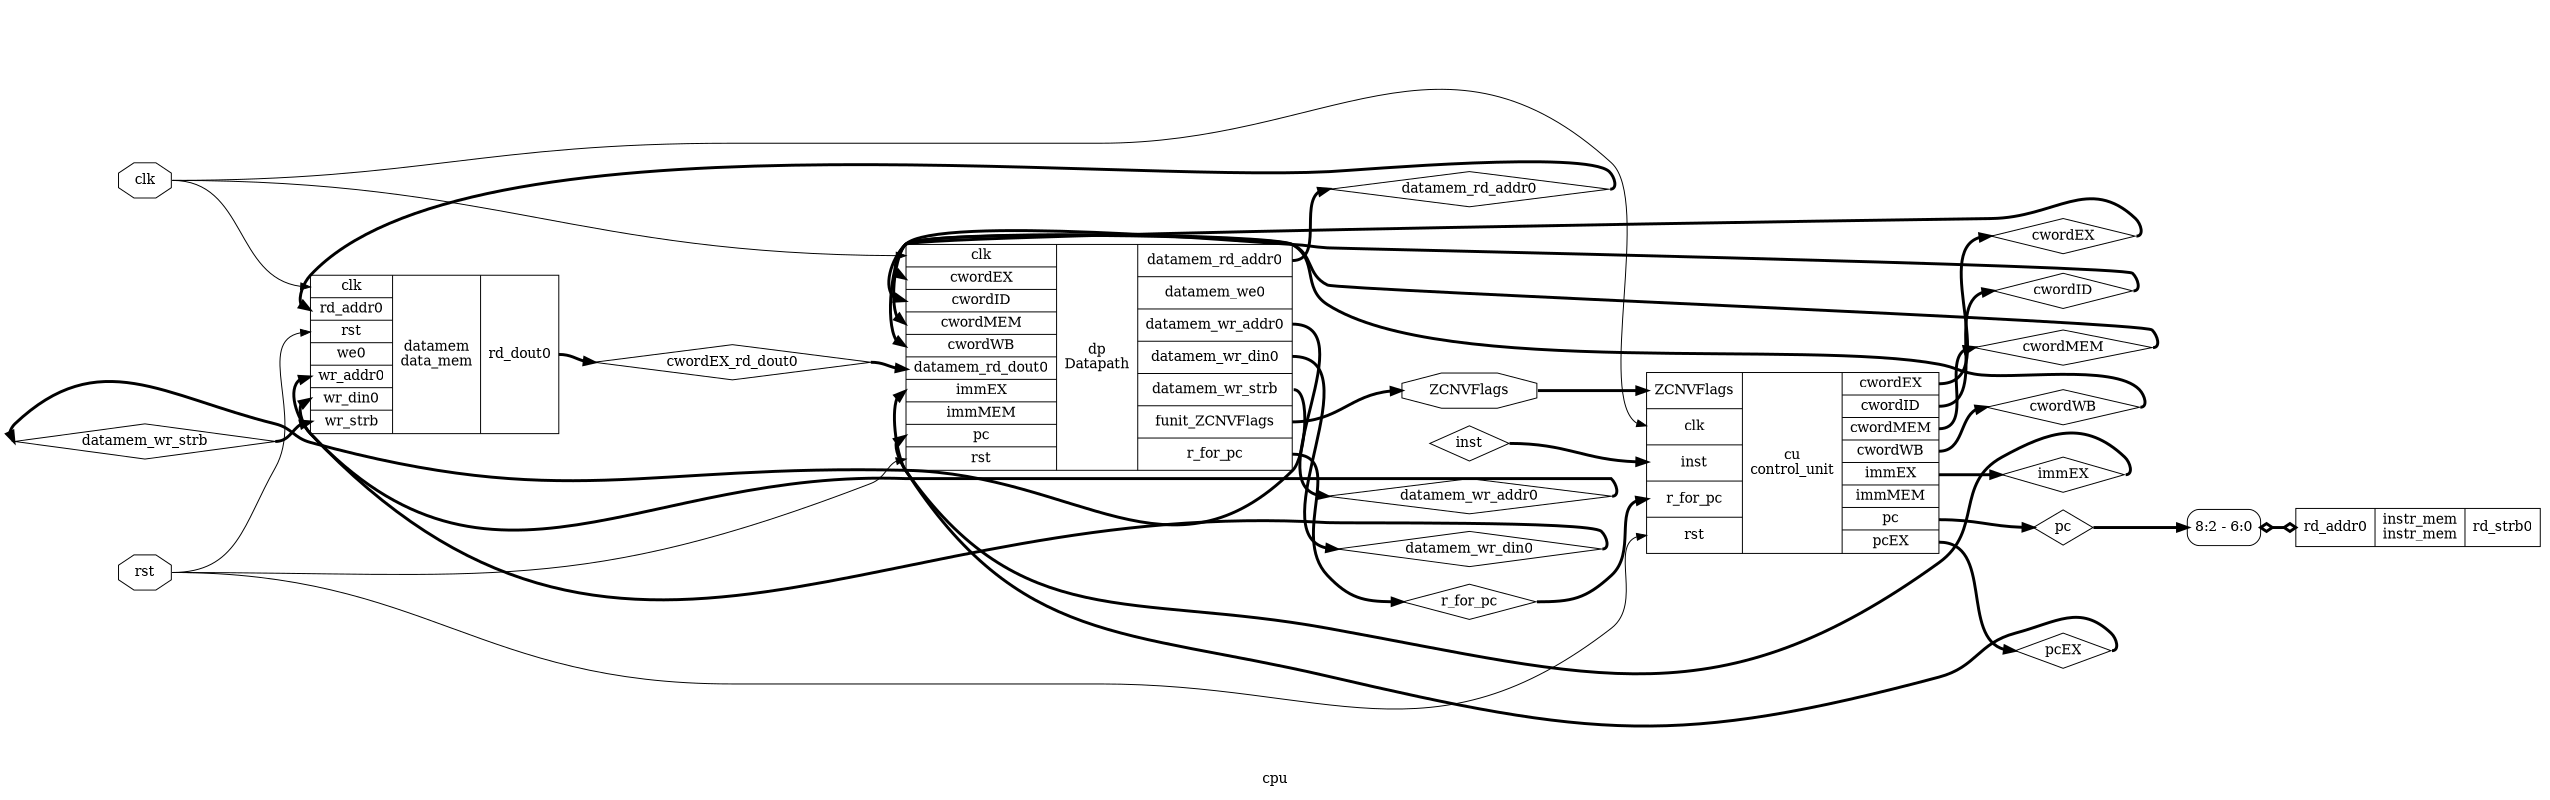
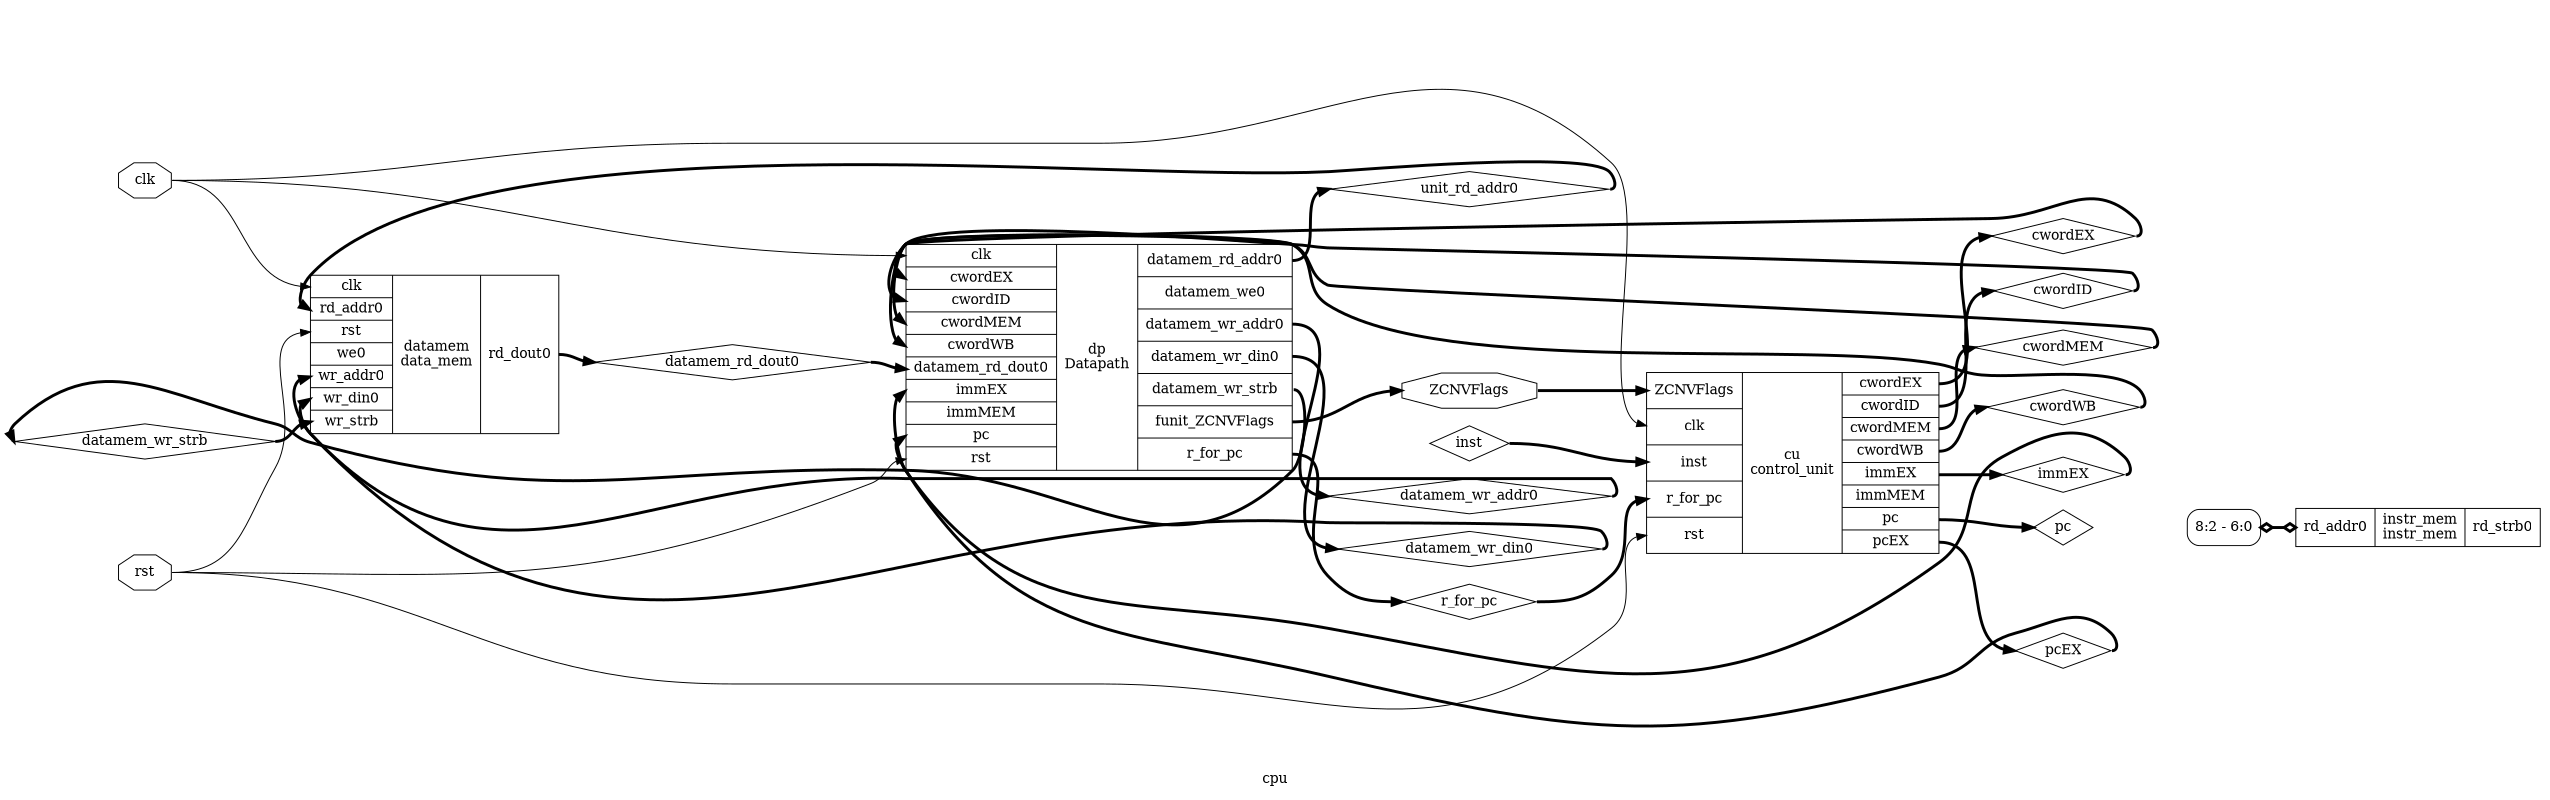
node "datamem_rd_addr0": label "datamem_rd_addr0" -> "unit_rd_addr0"
node "cwordEX_rd_dout0": label "cwordEX_rd_dout0" -> "datamem_rd_dout0"
edge "pc" -> "8:2 - 6:0": removed
